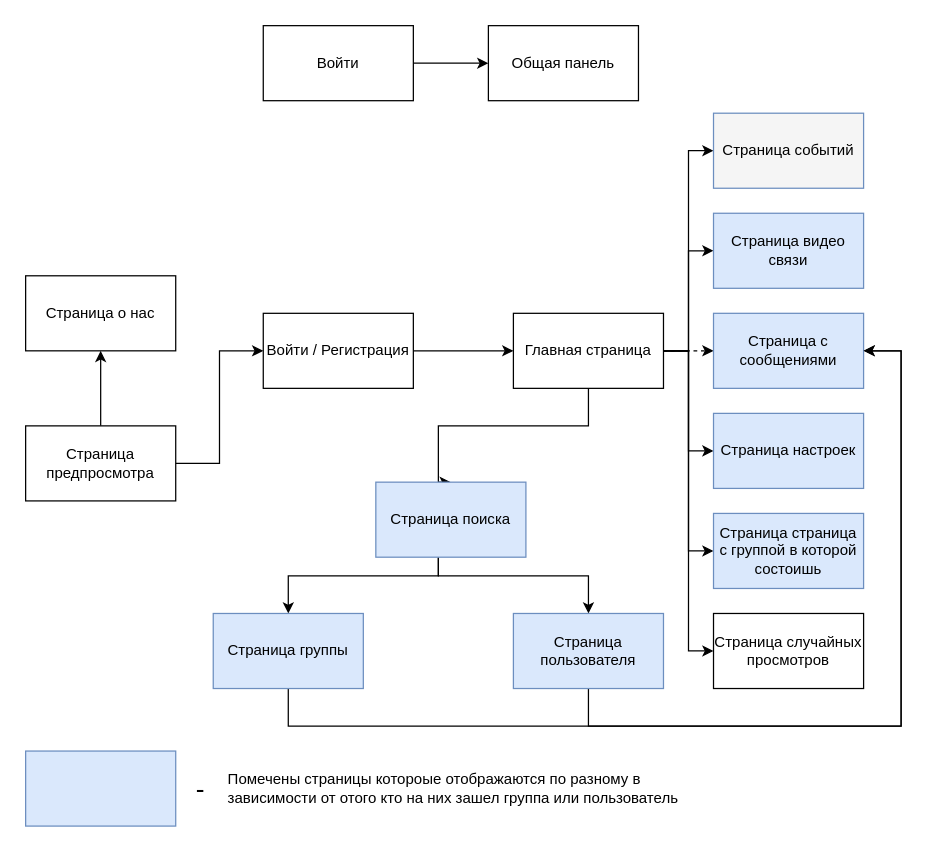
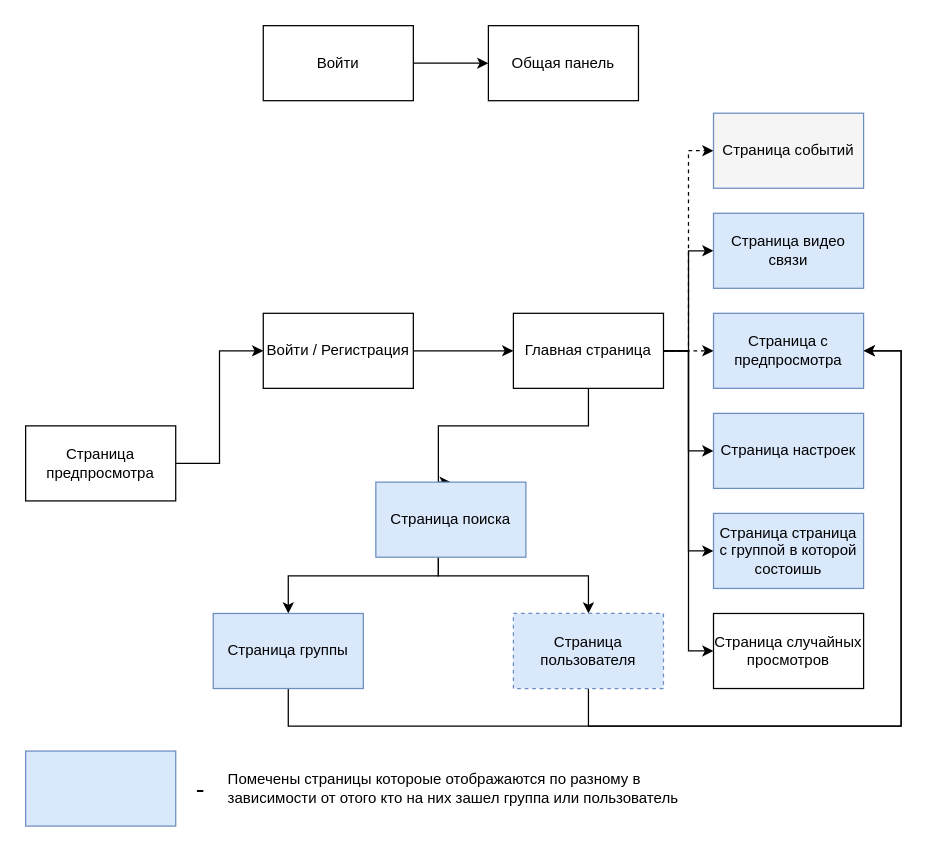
edge "Главная страница" -> "Страница событий": style solid -> dashed
node "Страница о нас": removed
node "Страница с сообщениями": label "Страница с сообщениями" -> "Страница с предпросмотра"
edge "Страница предпросмотра" -> "Страница о нас": removed
node "Страница пользователя": style solid -> dashed
